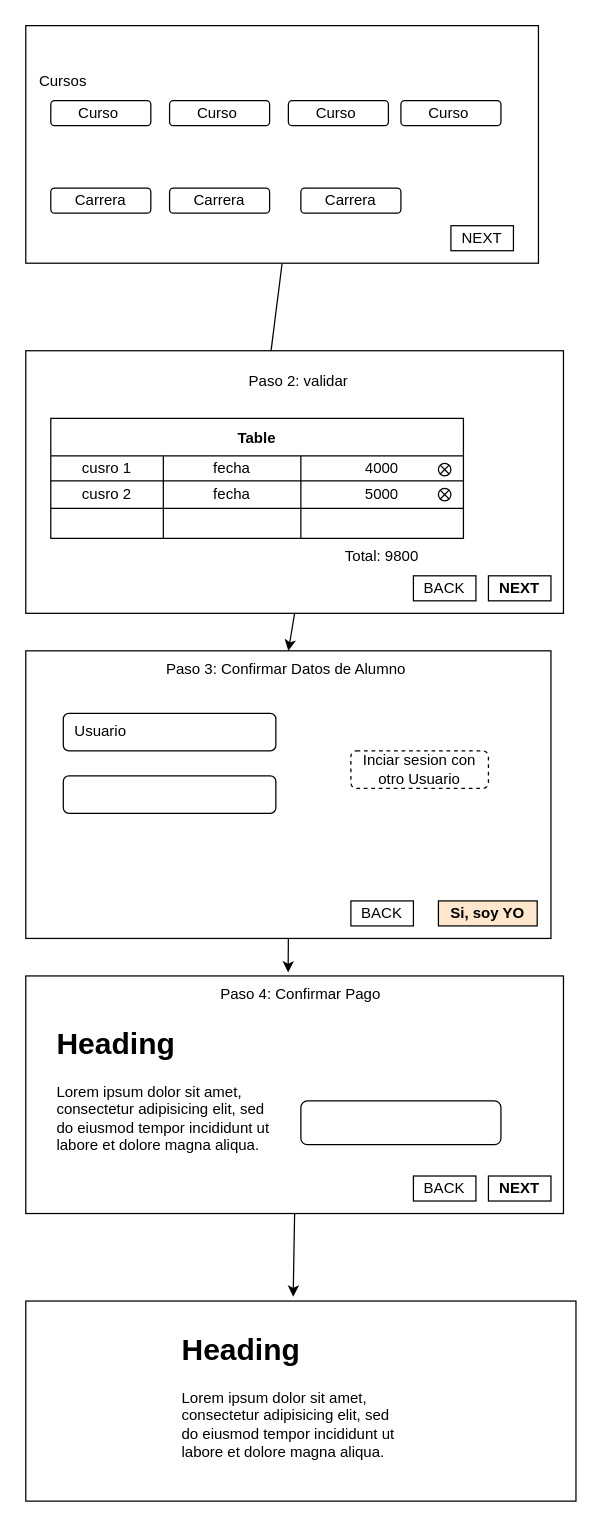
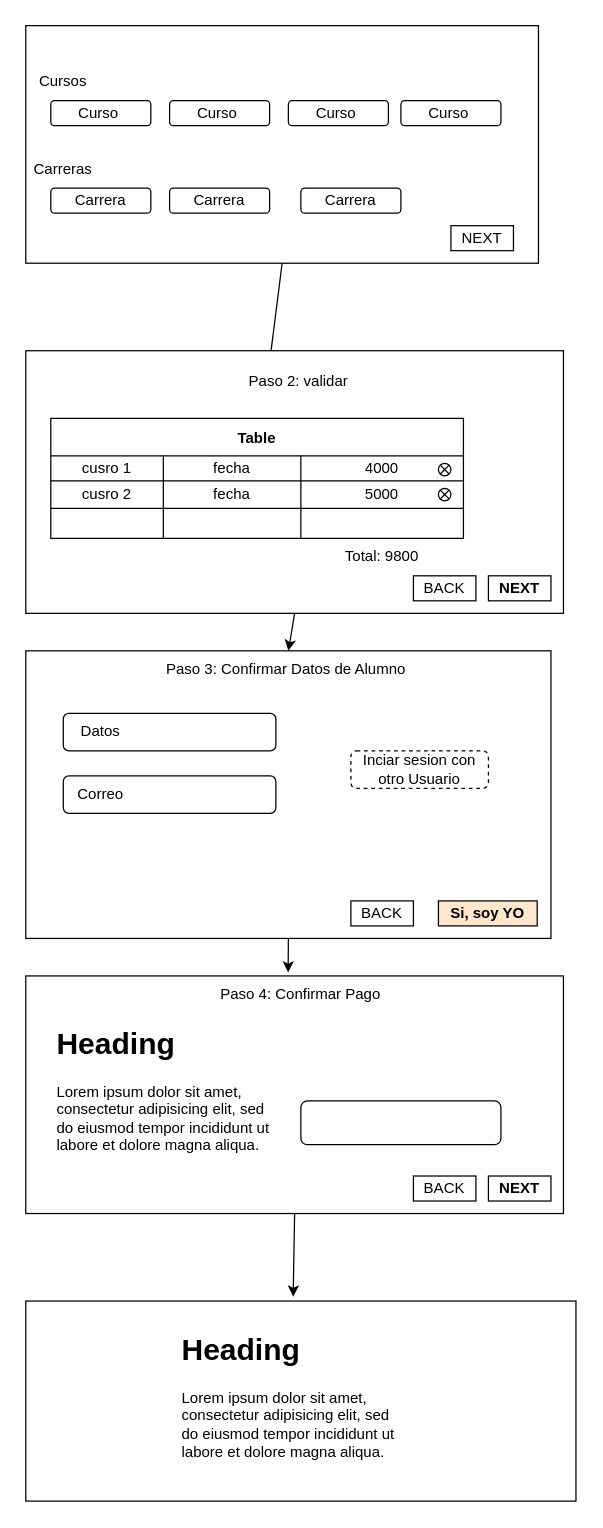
node "Carreras": added
node "Usuario": label "Usuario" -> "Datos"
node "Correo": added
